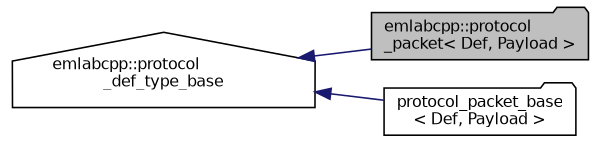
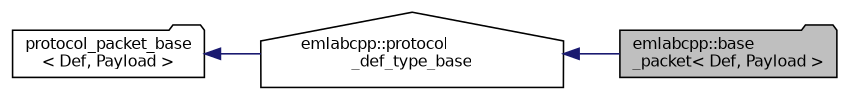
node "emlabcpp::protocol _packet< Def, Payload >": label "emlabcpp::protocol _packet< Def, Payload >" -> "emlabcpp::base _packet< Def, Payload >"
edge "protocol_packet_base < Def, Payload >" -> "emlabcpp::protocol _def_type_base": reversed
